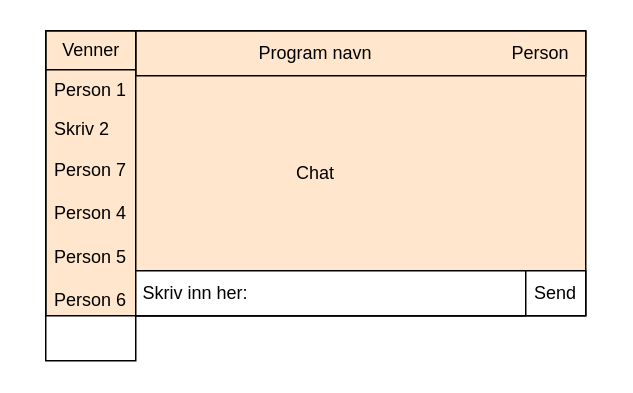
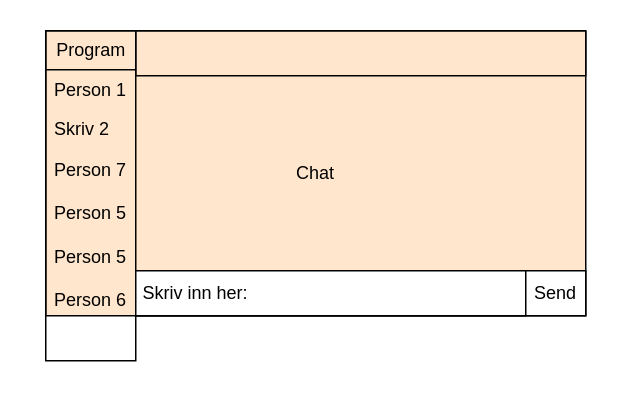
node "Venner": label "Venner" -> "Program"
node "Program navn": removed
node "Person": removed
node "Person 4 Person 5 Person 6": label "Person 4 Person 5 Person 6" -> "Person 5 Person 5 Person 6"
